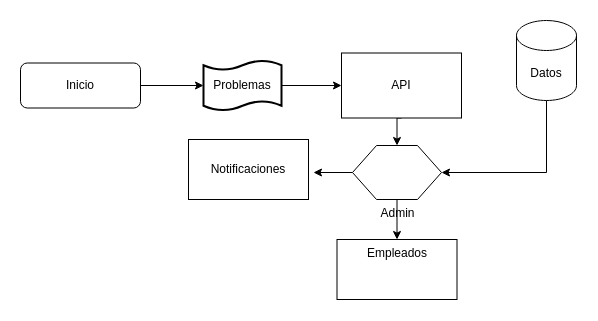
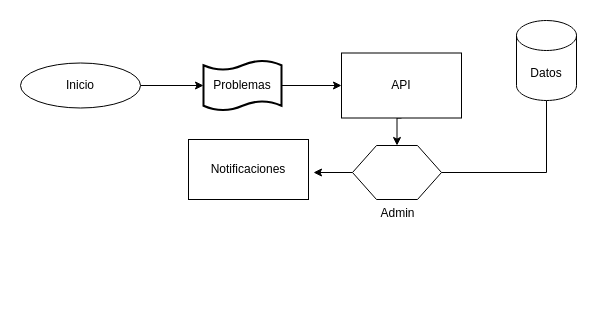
node "Inicio": shape rounded rectangle -> ellipse
edge "Datos" -> "Admin": arrowhead classic -> none
edge "Admin" -> "Empleados": removed
node "Empleados": removed
